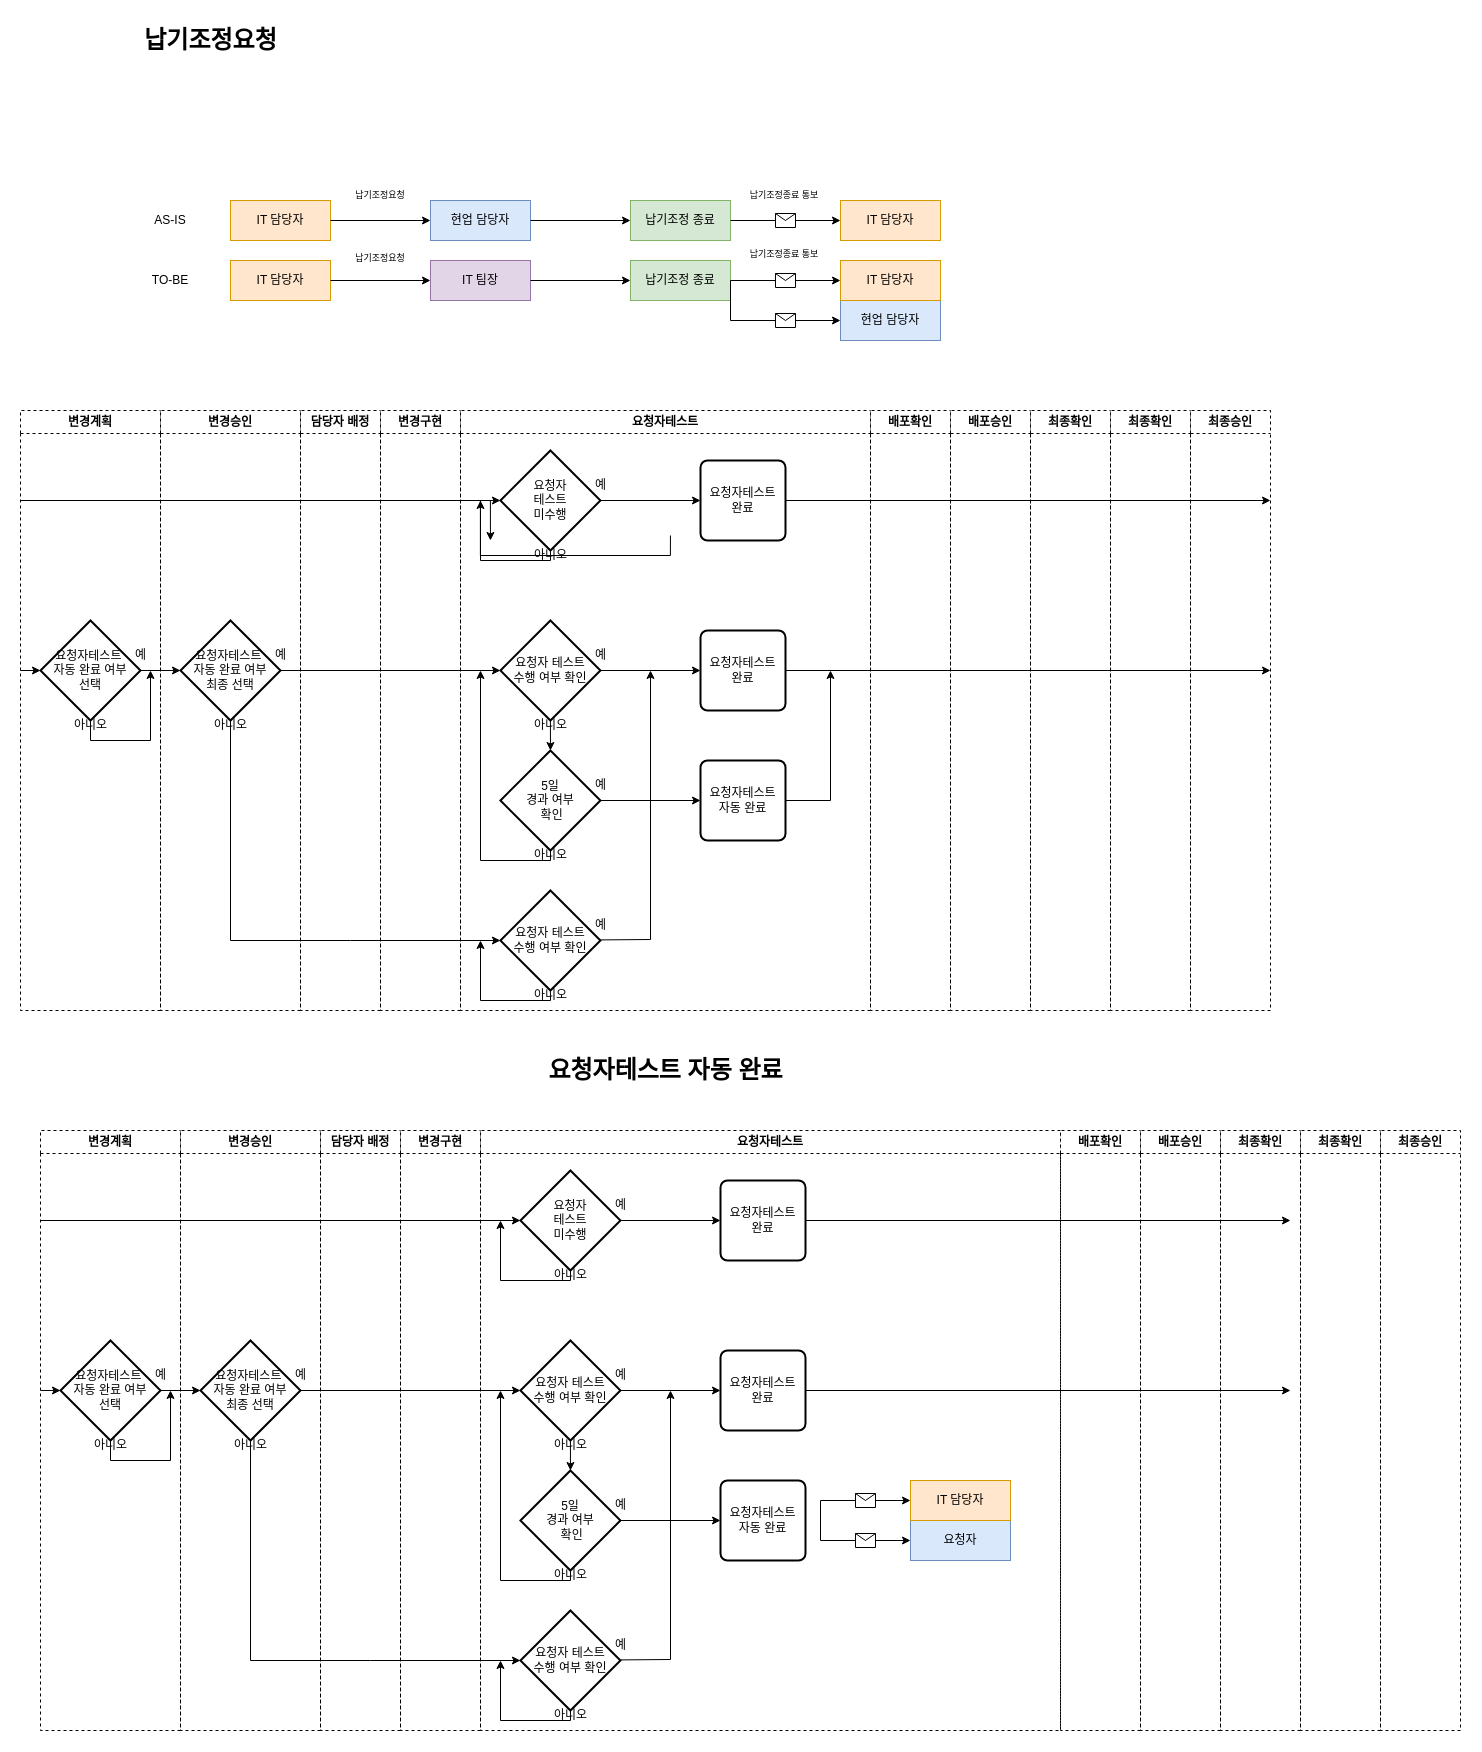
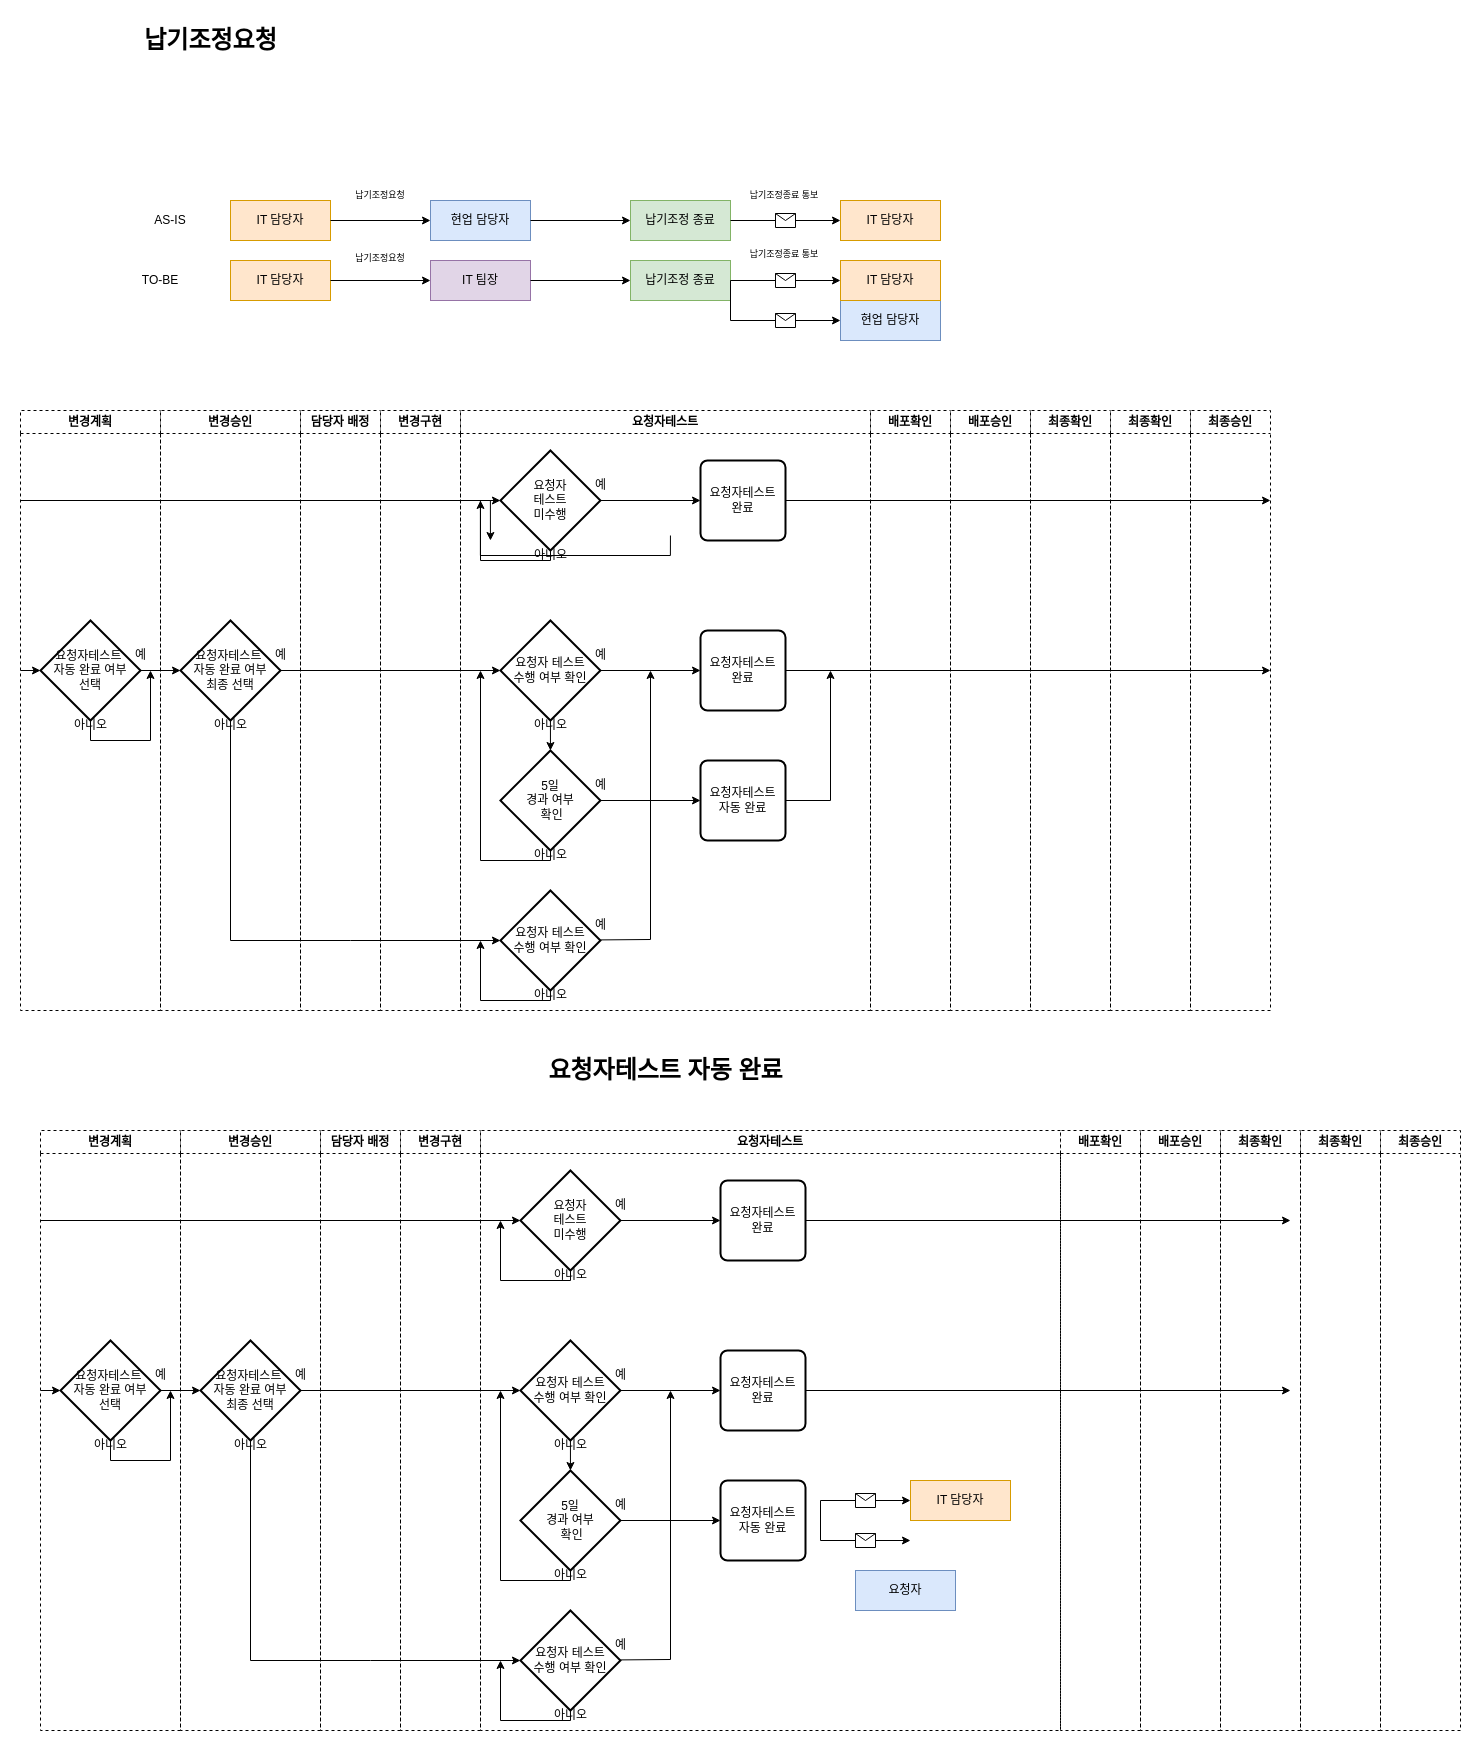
node "TO-BE": moved (171, 281) -> (161, 281)
node "요청자": moved (961, 1541) -> (906, 1591)
